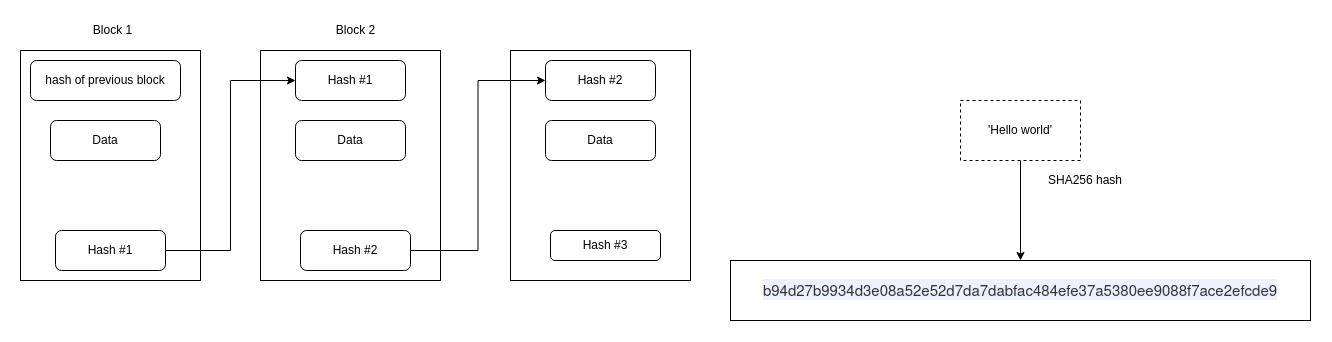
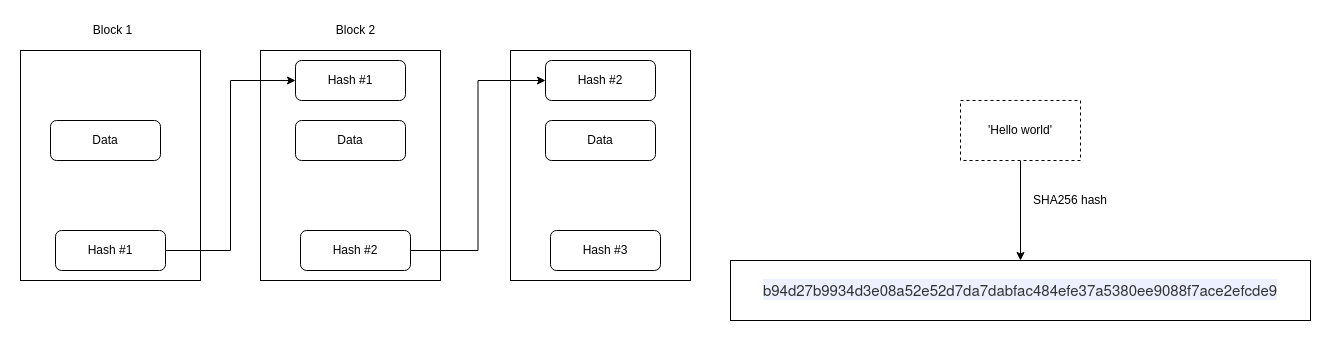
node "hash of previous block": removed
node "SHA256 hash": moved (1086, 181) -> (1071, 201)
node "Hash #3": size 110x30 -> 110x40
